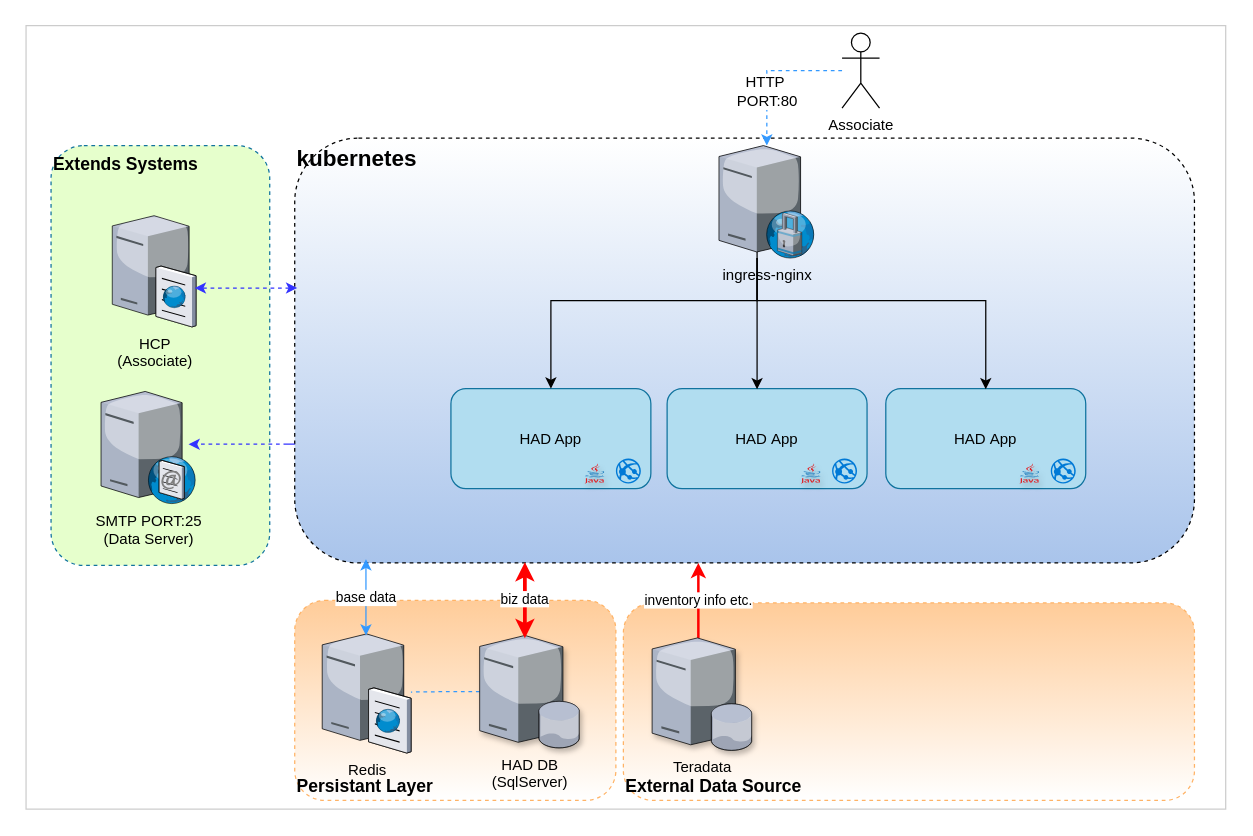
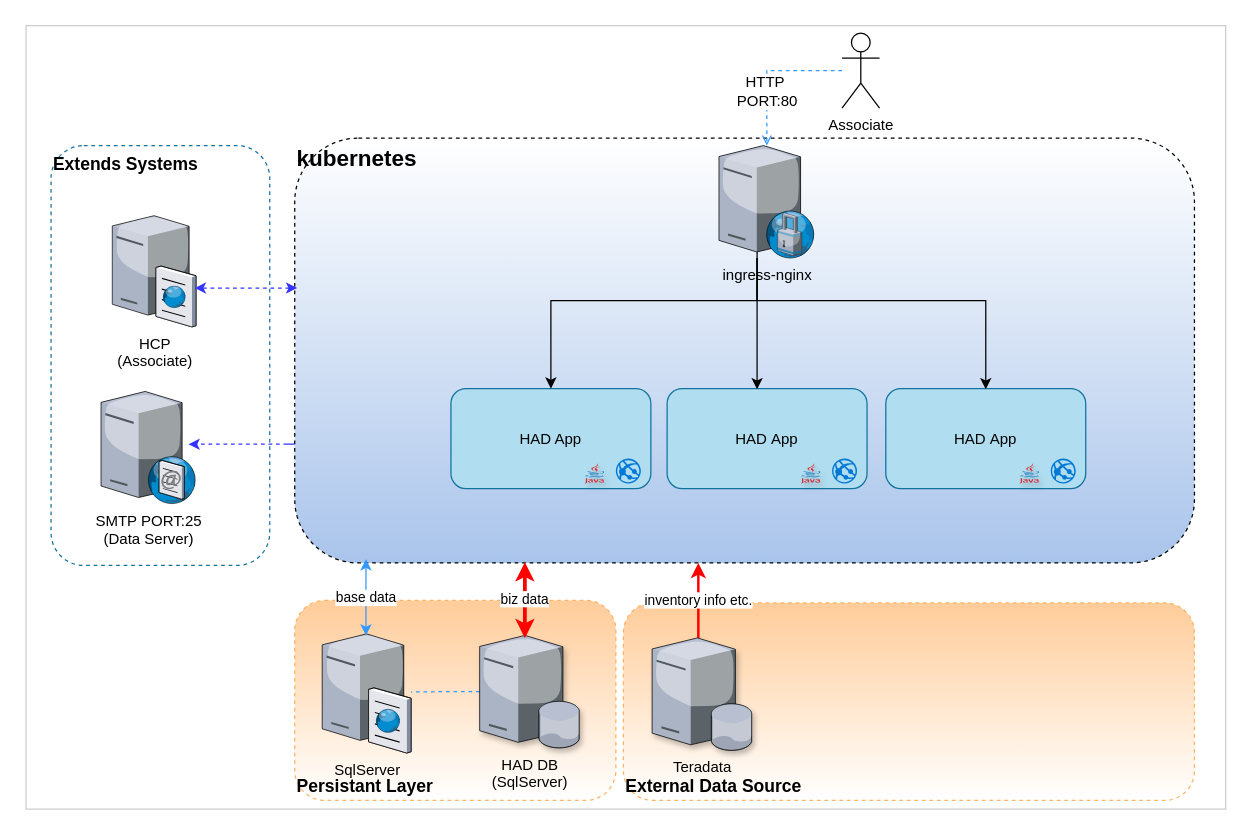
edge "Associate" -> "ingress-nginx": arrowhead classic -> open
node "Extends Systems": fillcolor #e6ffcc -> #ffffff
node "Redis": label "Redis" -> "SqlServer"
